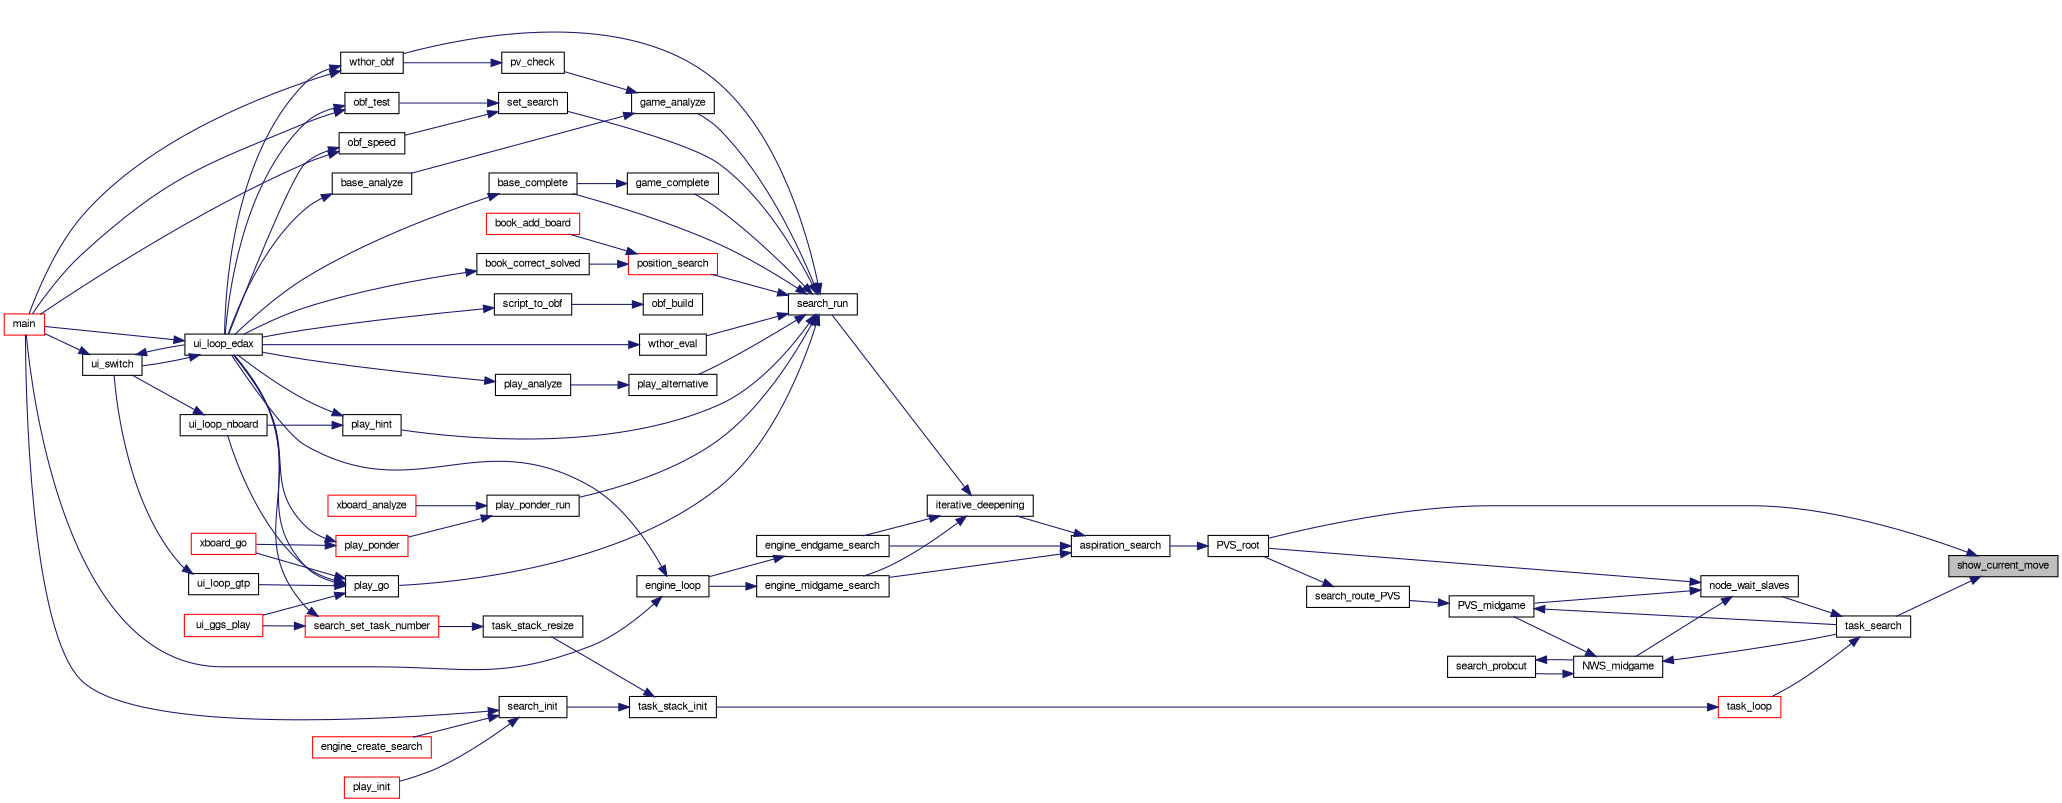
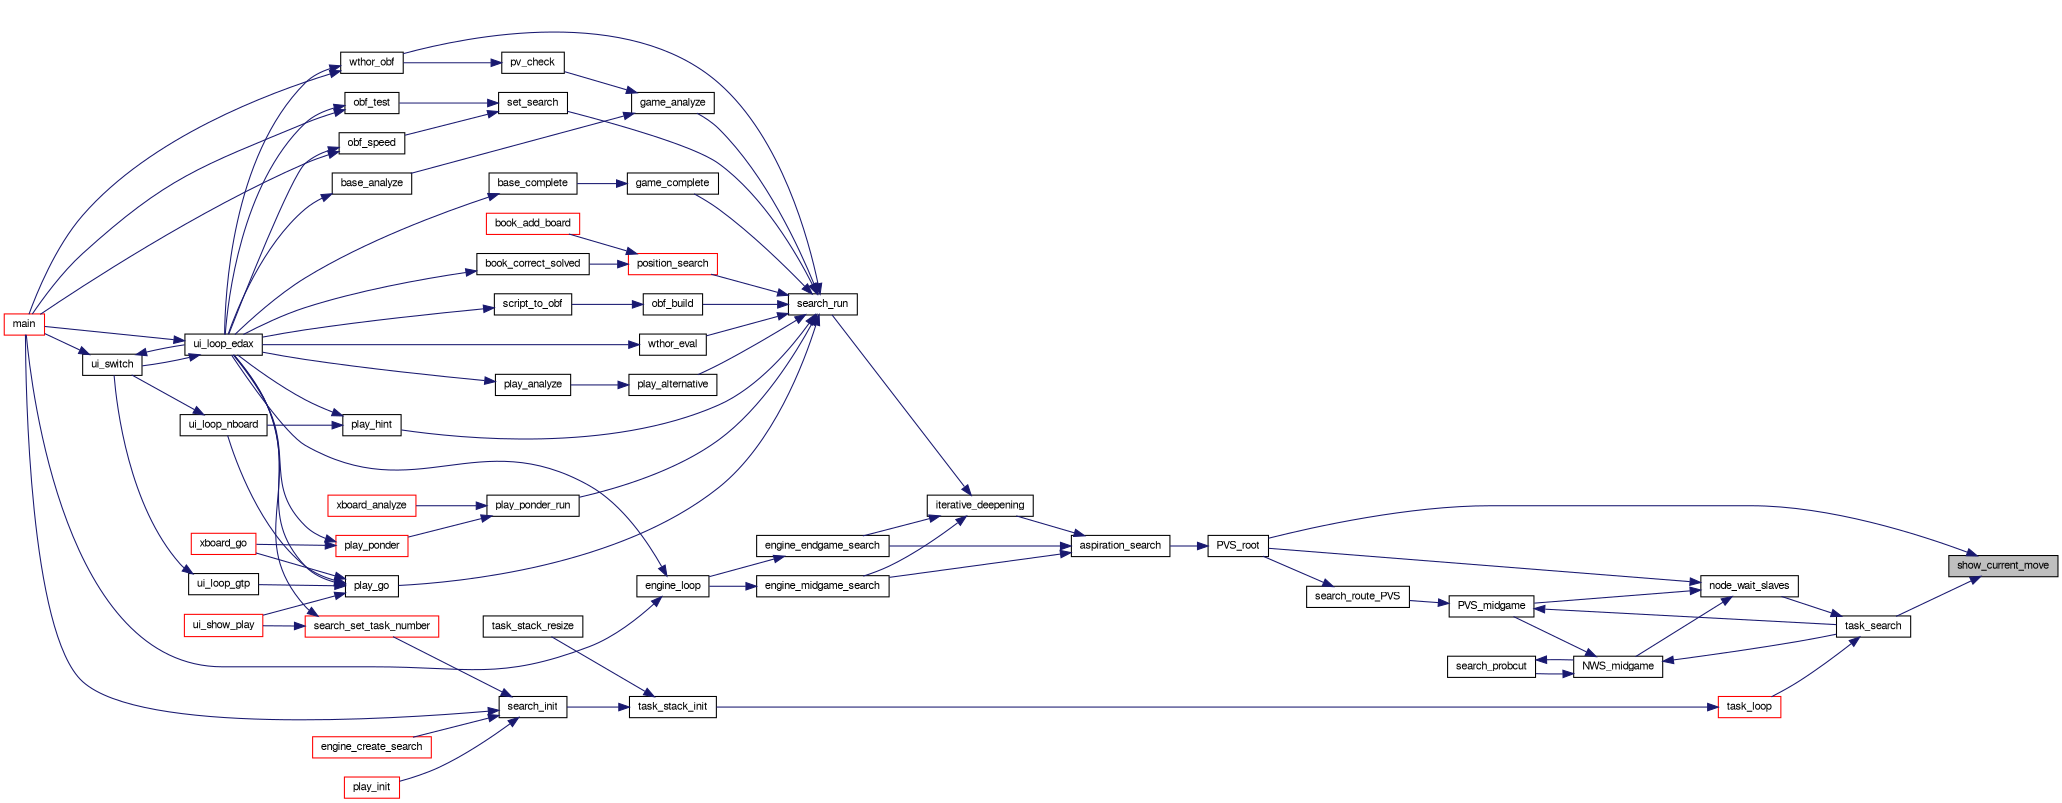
edge "base_complete" -> "search_run": now "obf_build" -> "search_run"
node "ui_ggs_play": label "ui_ggs_play" -> "ui_show_play"
edge "search_set_task_number" -> "task_stack_resize": now "search_set_task_number" -> "search_init"
